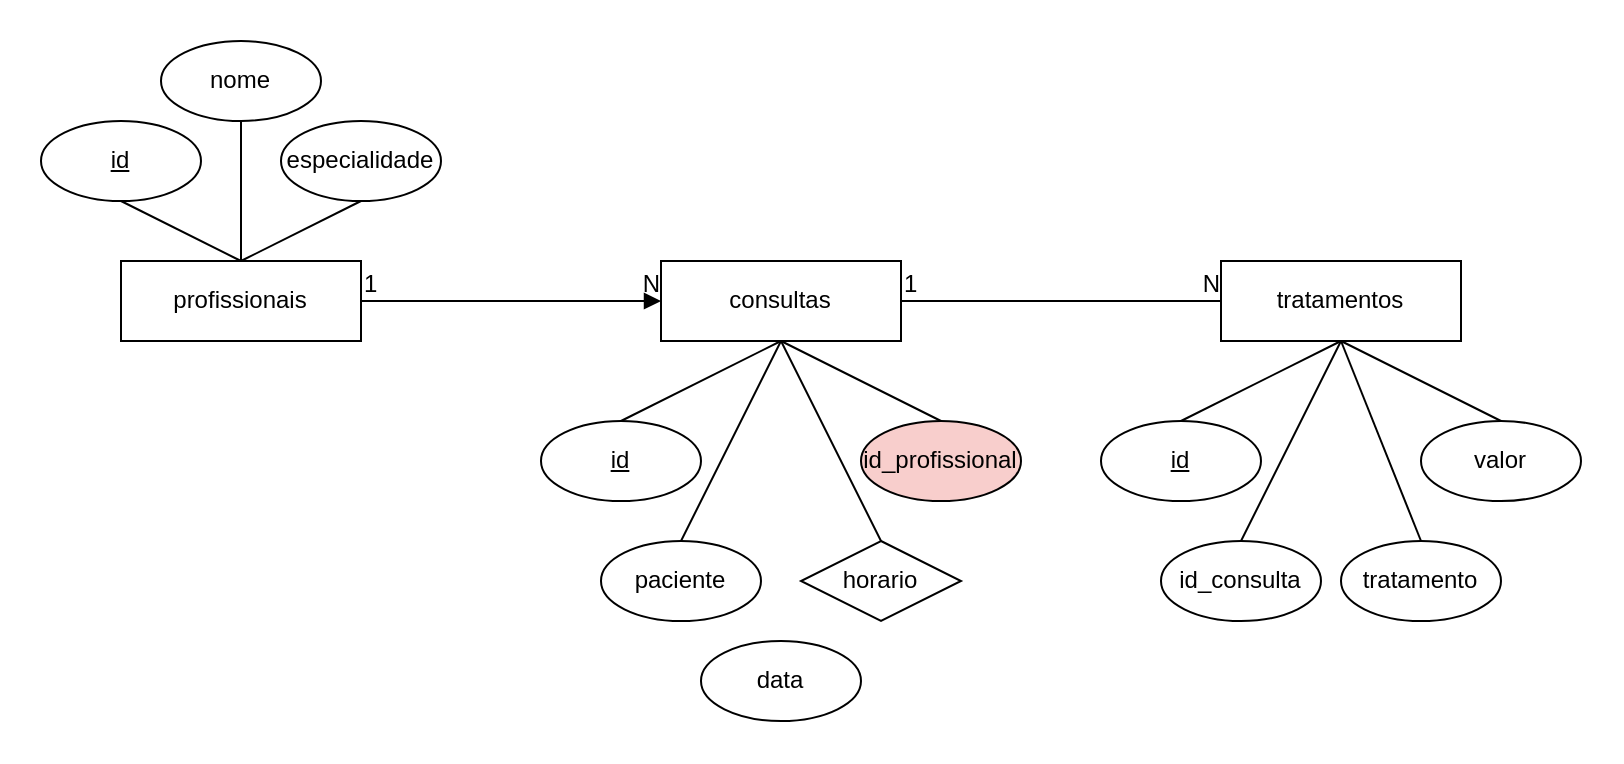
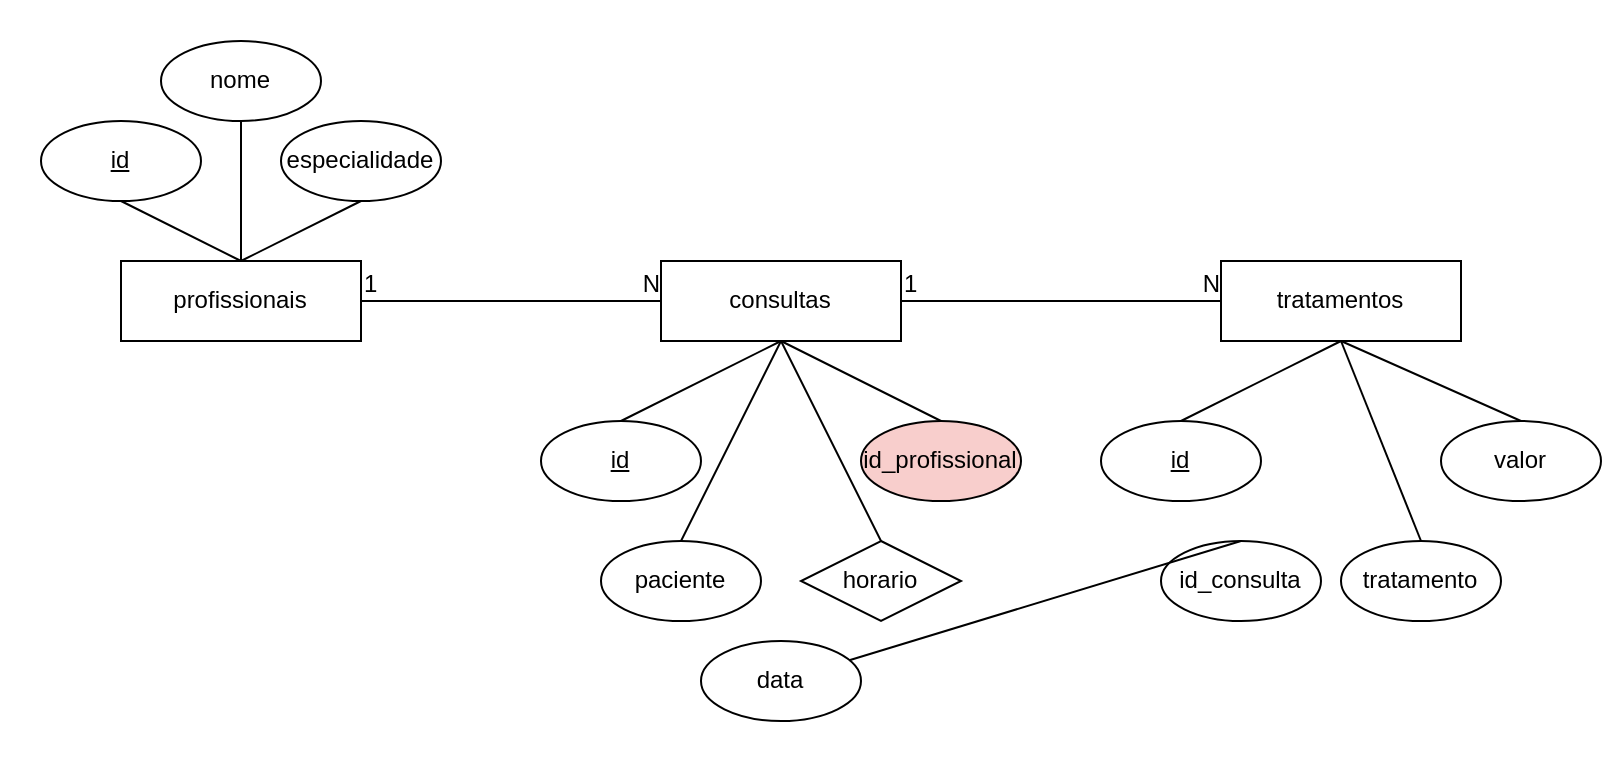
edge "profissionais" -> "consultas": arrowhead block -> none
edge "tratamentos" -- "id_consulta": now "data" -- "id_consulta"
node "valor": moved (1501, 461) -> (1521, 461)
